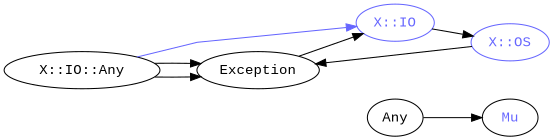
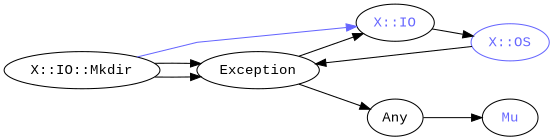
node "X::IO": color #6666ff -> #000000
node "X::IO::Any": label "X::IO::Any" -> "X::IO::Mkdir"
edge "Exception" -> "Any": added
